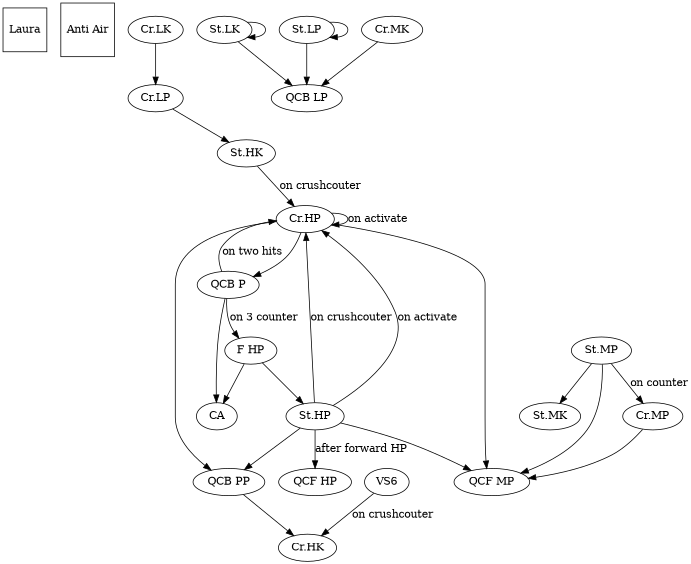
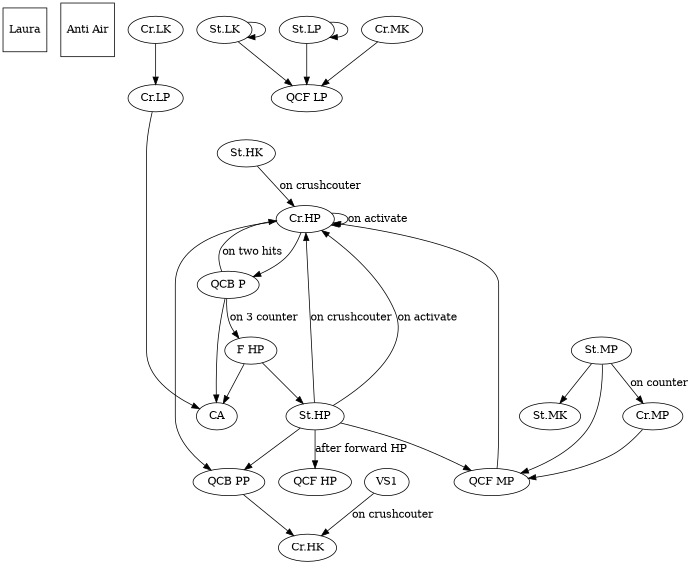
node "QCB LP": label "QCB LP" -> "QCF LP"
edge "Cr.LP" -> "St.HK": now "Cr.LP" -> "CA"
edge "Cr.HP" -> "QCF MP": reversed
node "VS6": label "VS6" -> "VS1"
